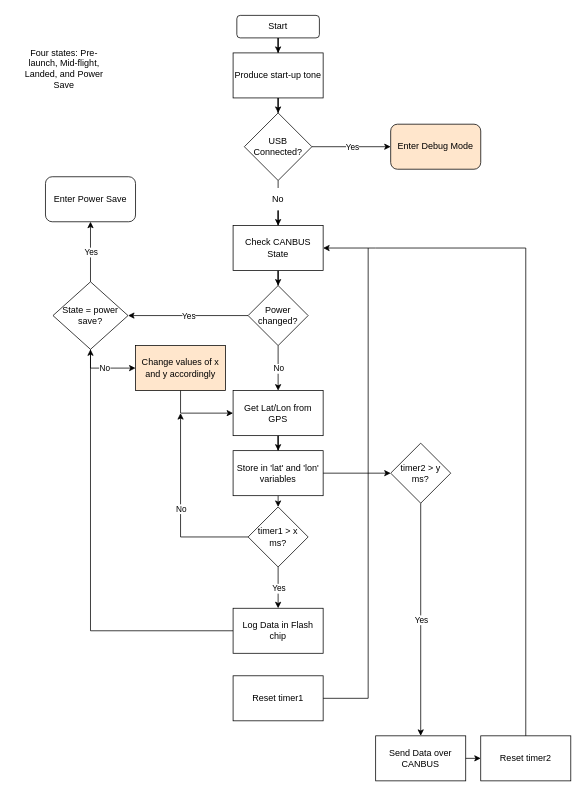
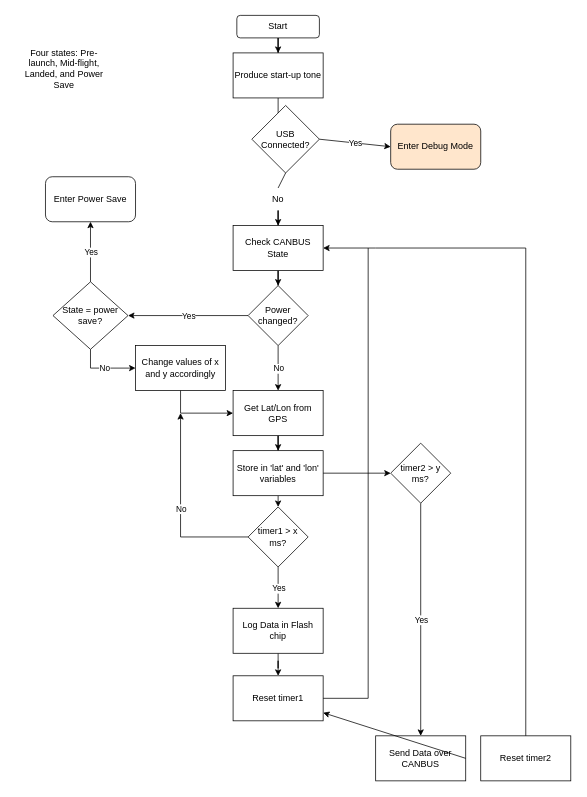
node "USB Connected?": moved (278, 147) -> (285, 139)
node "Change values of x and y accordingly": fillcolor #ffe6cc -> #ffffff
edge "Log Data in Flash chip" -> "State = power save?": now "Log Data in Flash chip" -> "Reset timer1"
edge "Send Data over CANBUS" -> "Reset timer2": now "Send Data over CANBUS" -> "Reset timer1"
